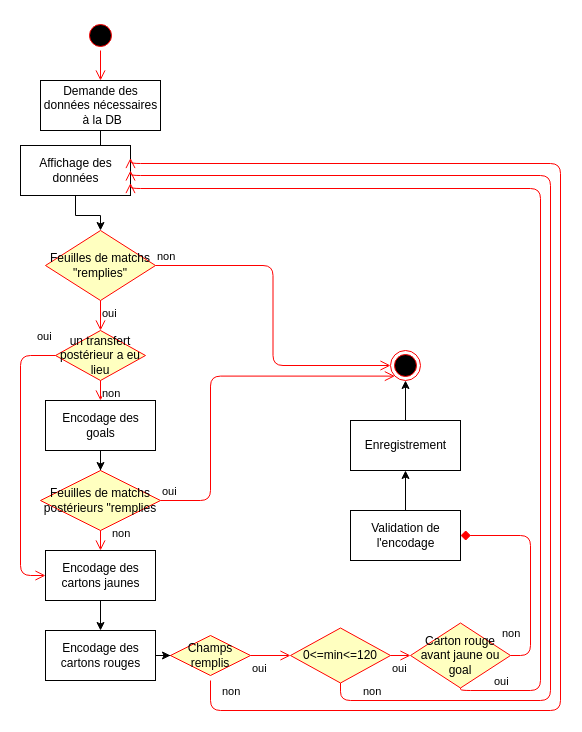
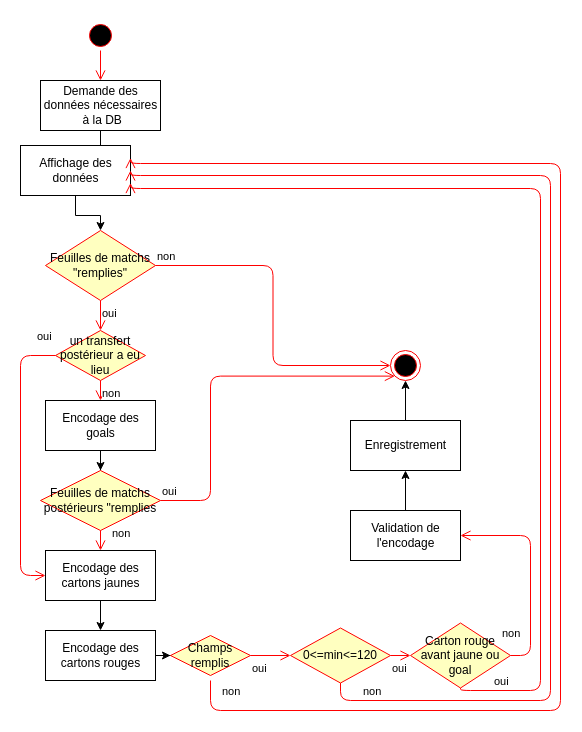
edge "Carton rouge avant jaune ou goal" -> "Validation de l'encodage": arrowhead diamond -> open
